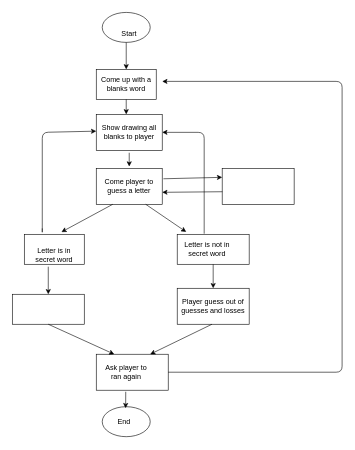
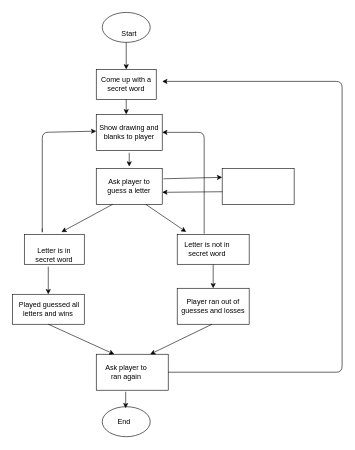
node "Come up with a blanks word": label "Come up with a blanks word" -> "Come up with a secret word"
node "Show drawing all blanks to player": label "Show drawing all blanks to player" -> "Show drawing and blanks to player"
node "Come player to guess a letter": label "Come player to guess a letter" -> "Ask player to guess a letter"
node "Player guess out of guesses and losses": label "Player guess out of guesses and losses" -> "Player ran out of guesses and losses"
node "Played guessed all letters and wins": added
